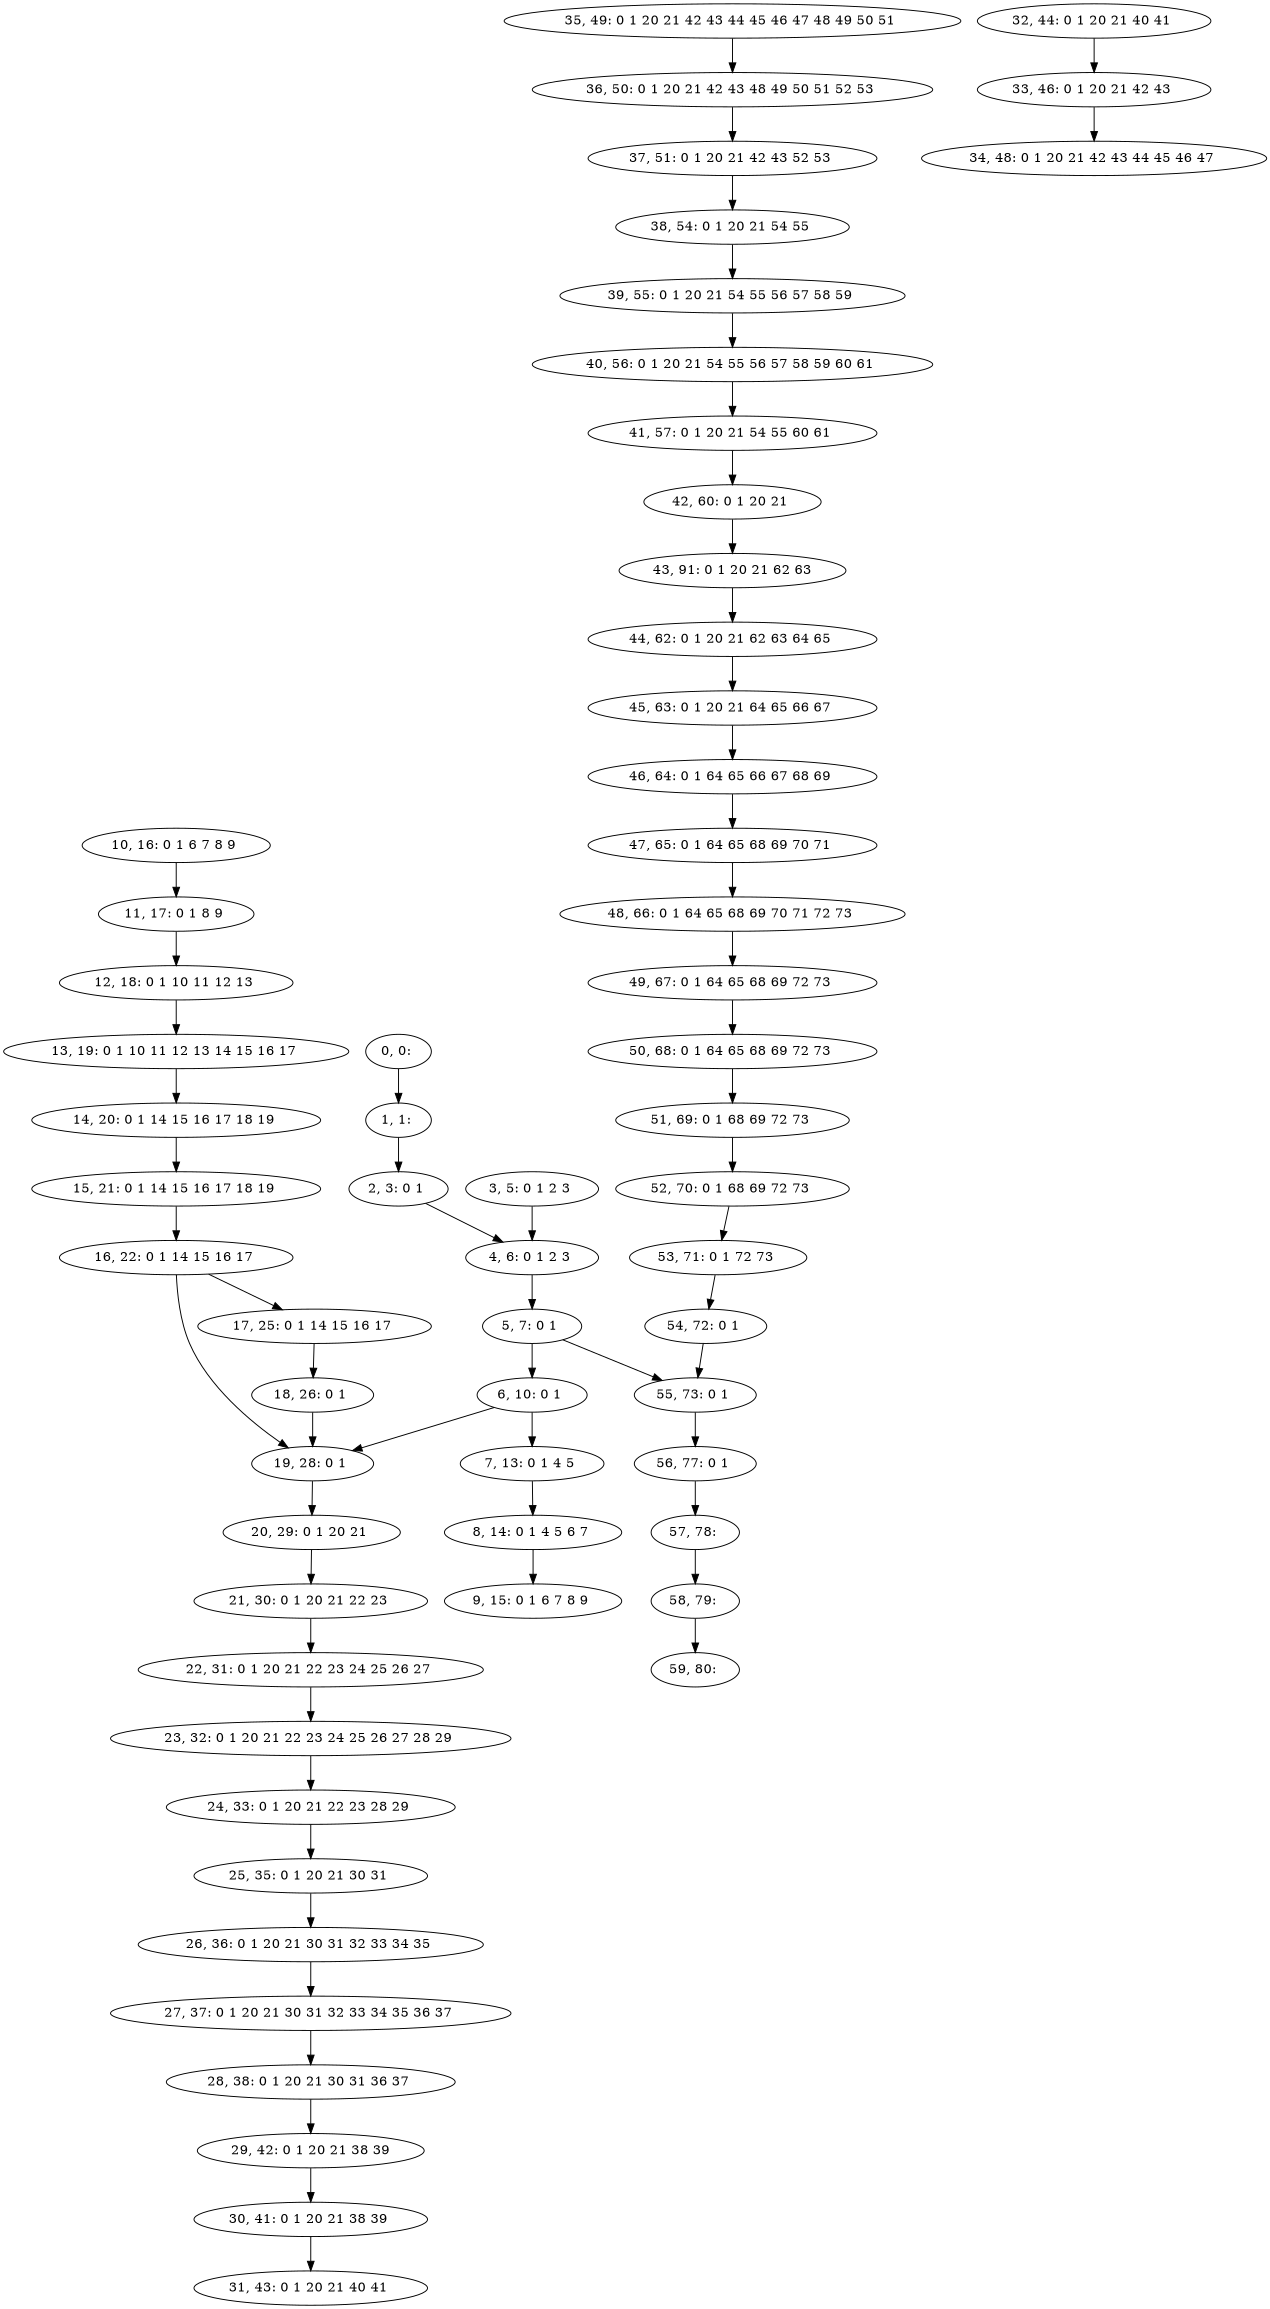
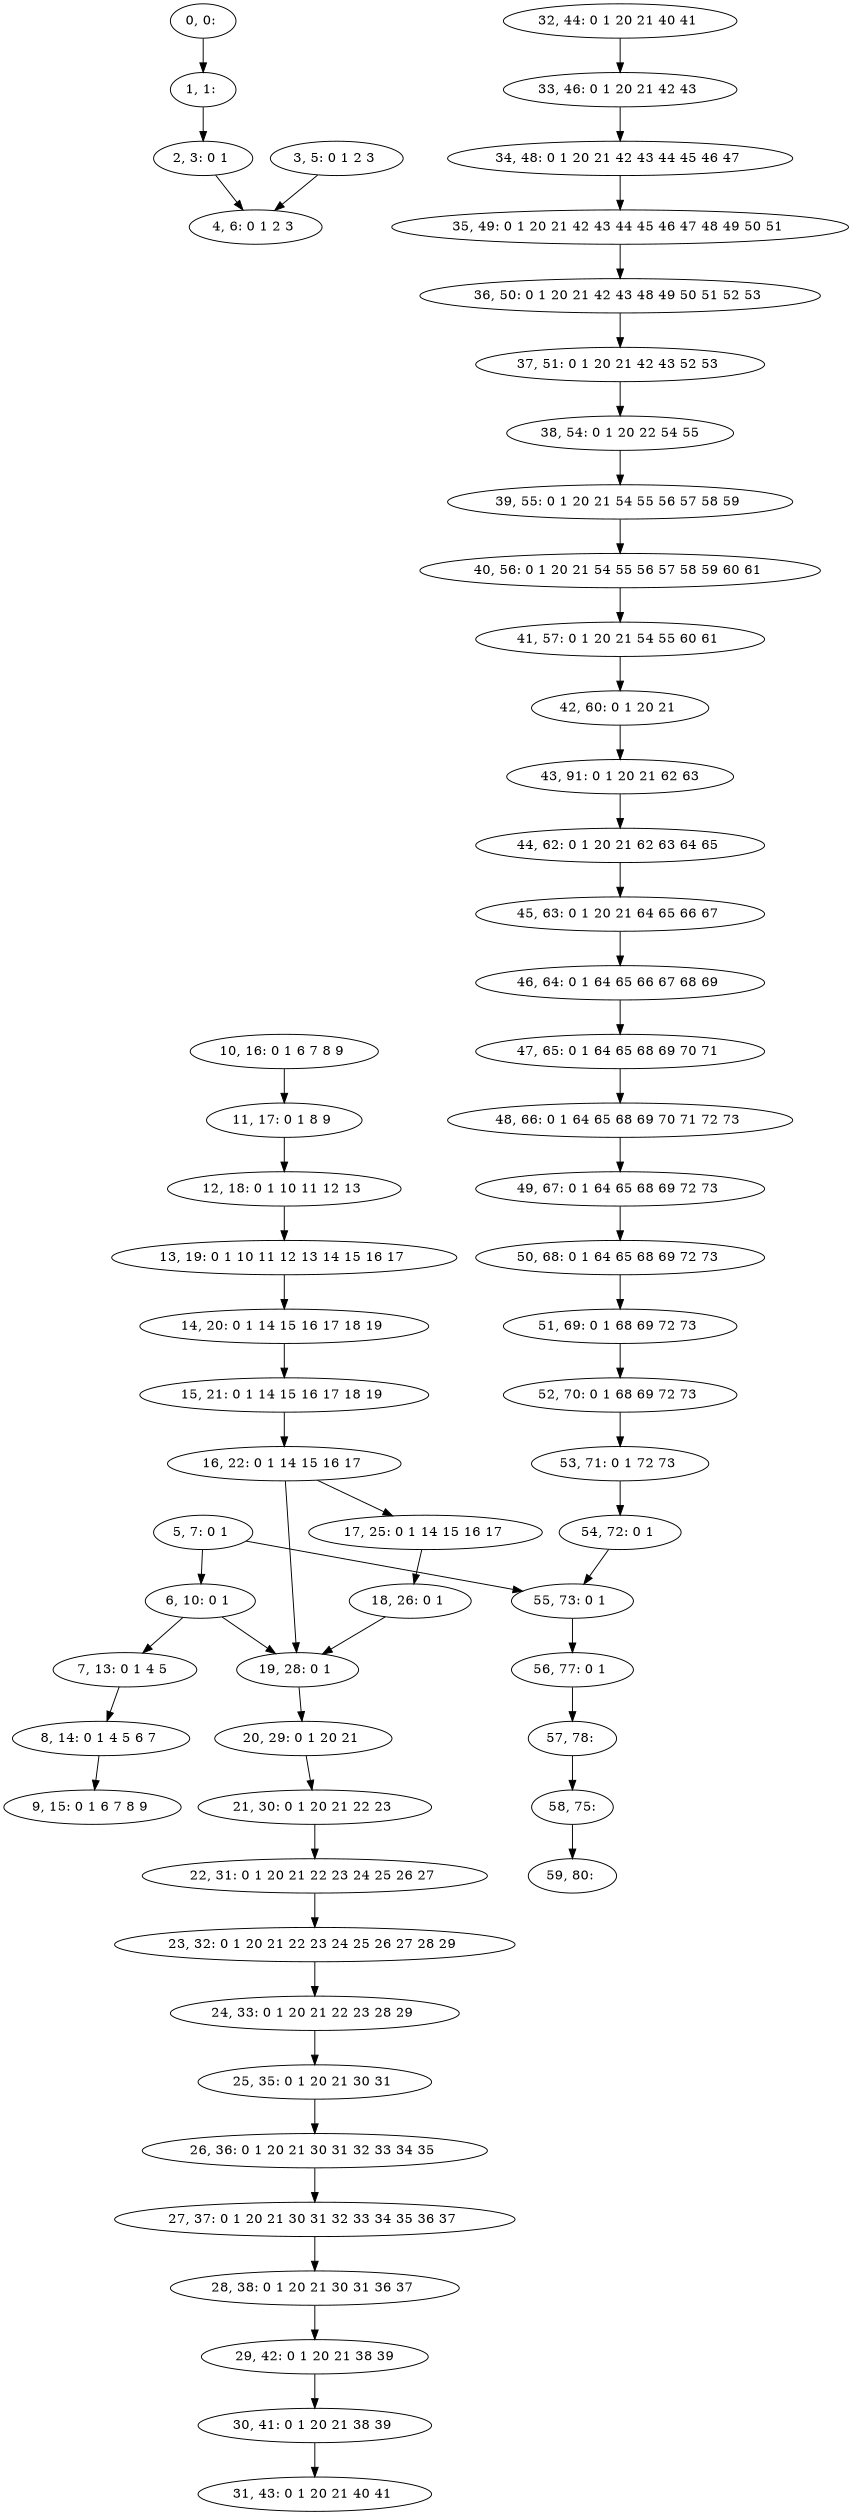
edge "34, 48: 0 1 20 21 42 43 44 45 46 47" -> "35, 49: 0 1 20 21 42 43 44 45 46 47 48 49 50 51": added
node "38, 54: 0 1 20 21 54 55": label "38, 54: 0 1 20 21 54 55" -> "38, 54: 0 1 20 22 54 55"
edge "4, 6: 0 1 2 3" -> "5, 7: 0 1": removed
node "58, 79:": label "58, 79:" -> "58, 75:"
